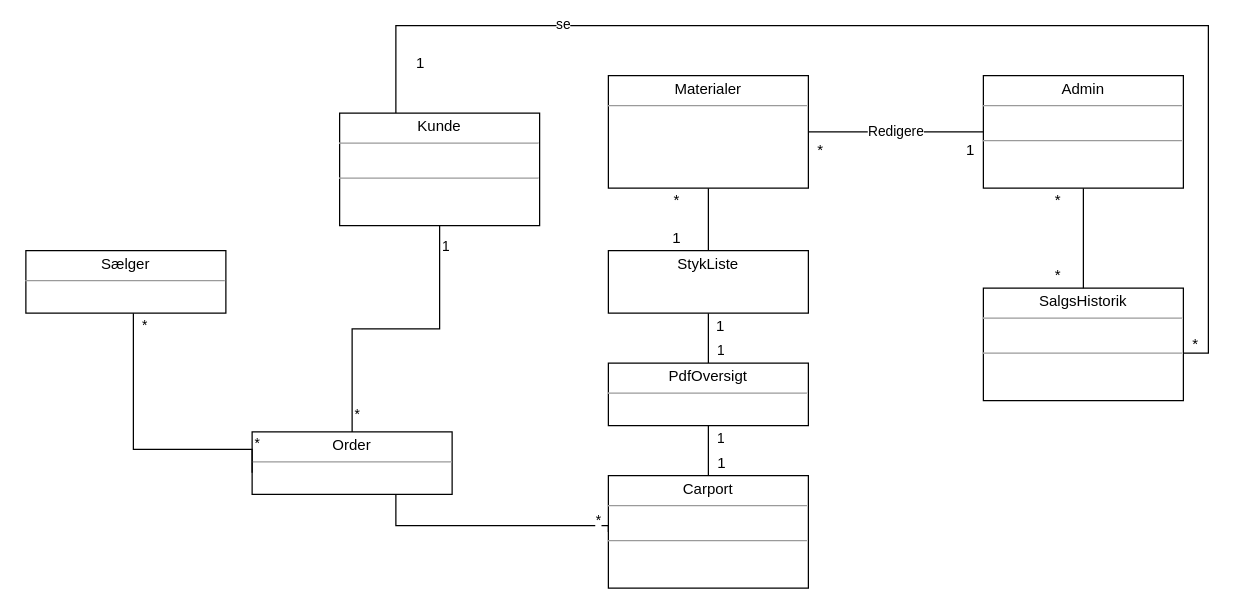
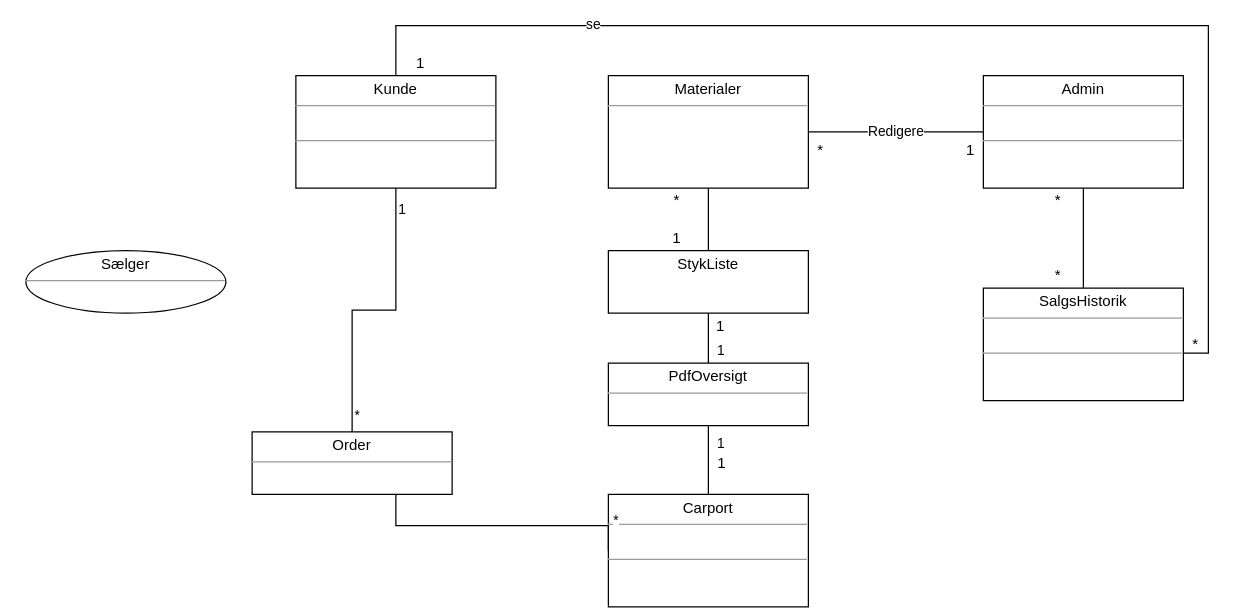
node "Kunde": moved (439, 169) -> (396, 132)
node "Sælger": shape rectangle -> ellipse
edge "Sælger" -- "Order": removed, labels "*", "*"
node "Carport": moved (708, 532) -> (708, 551)
